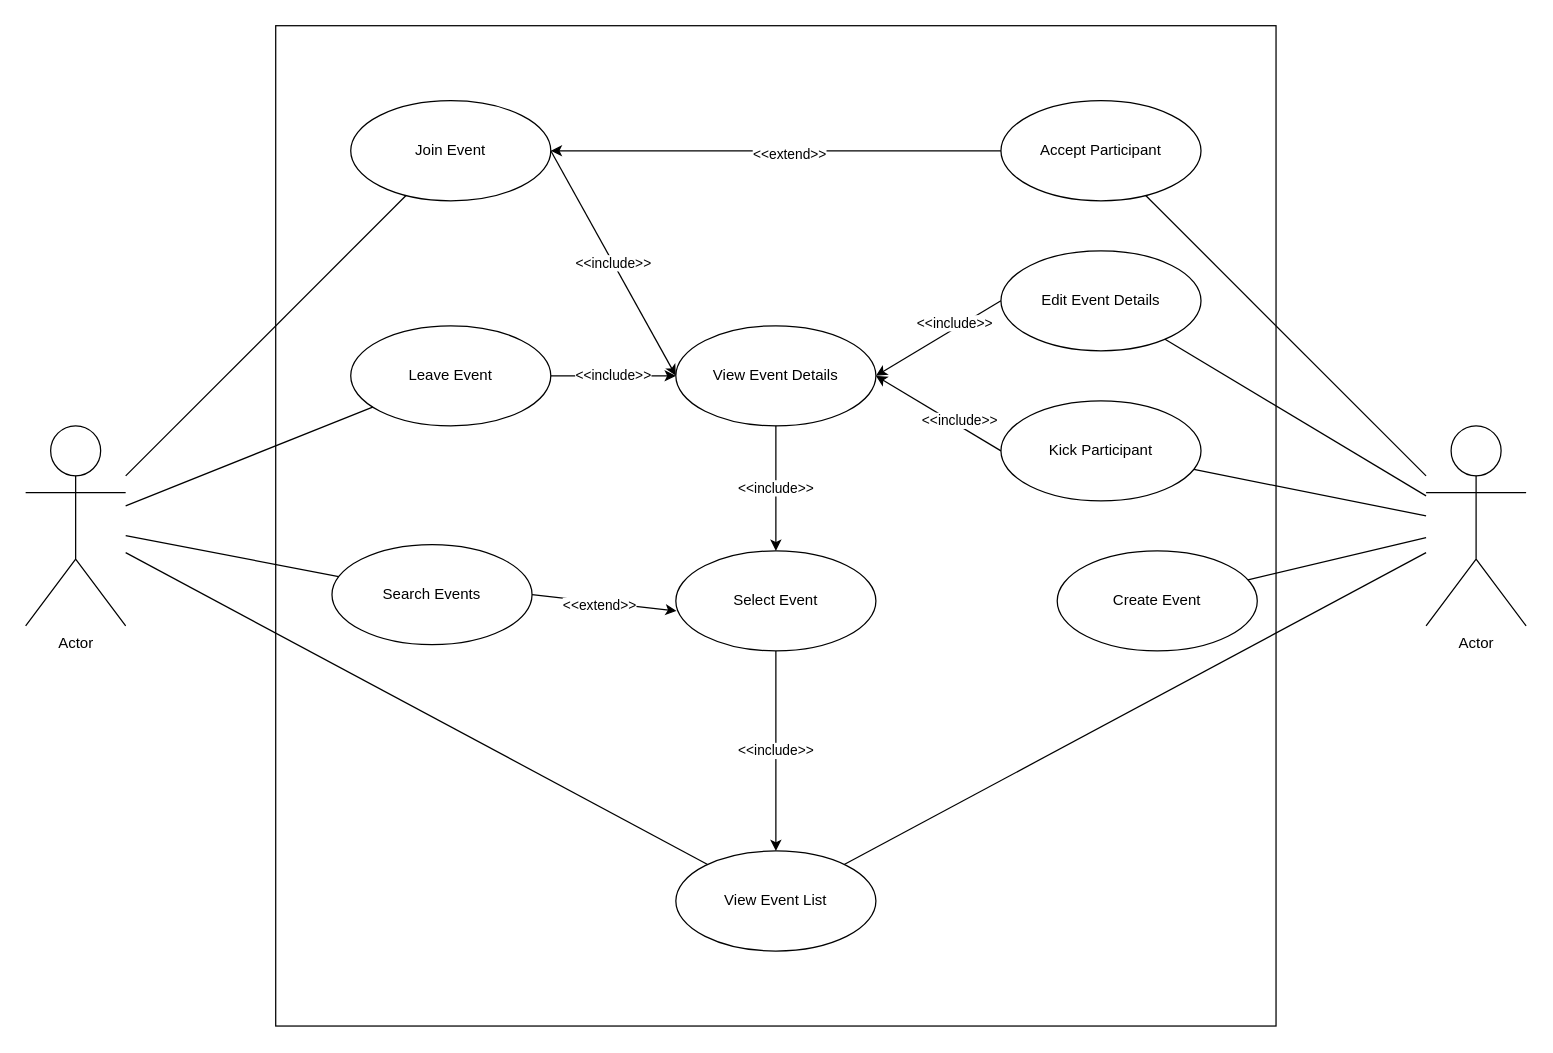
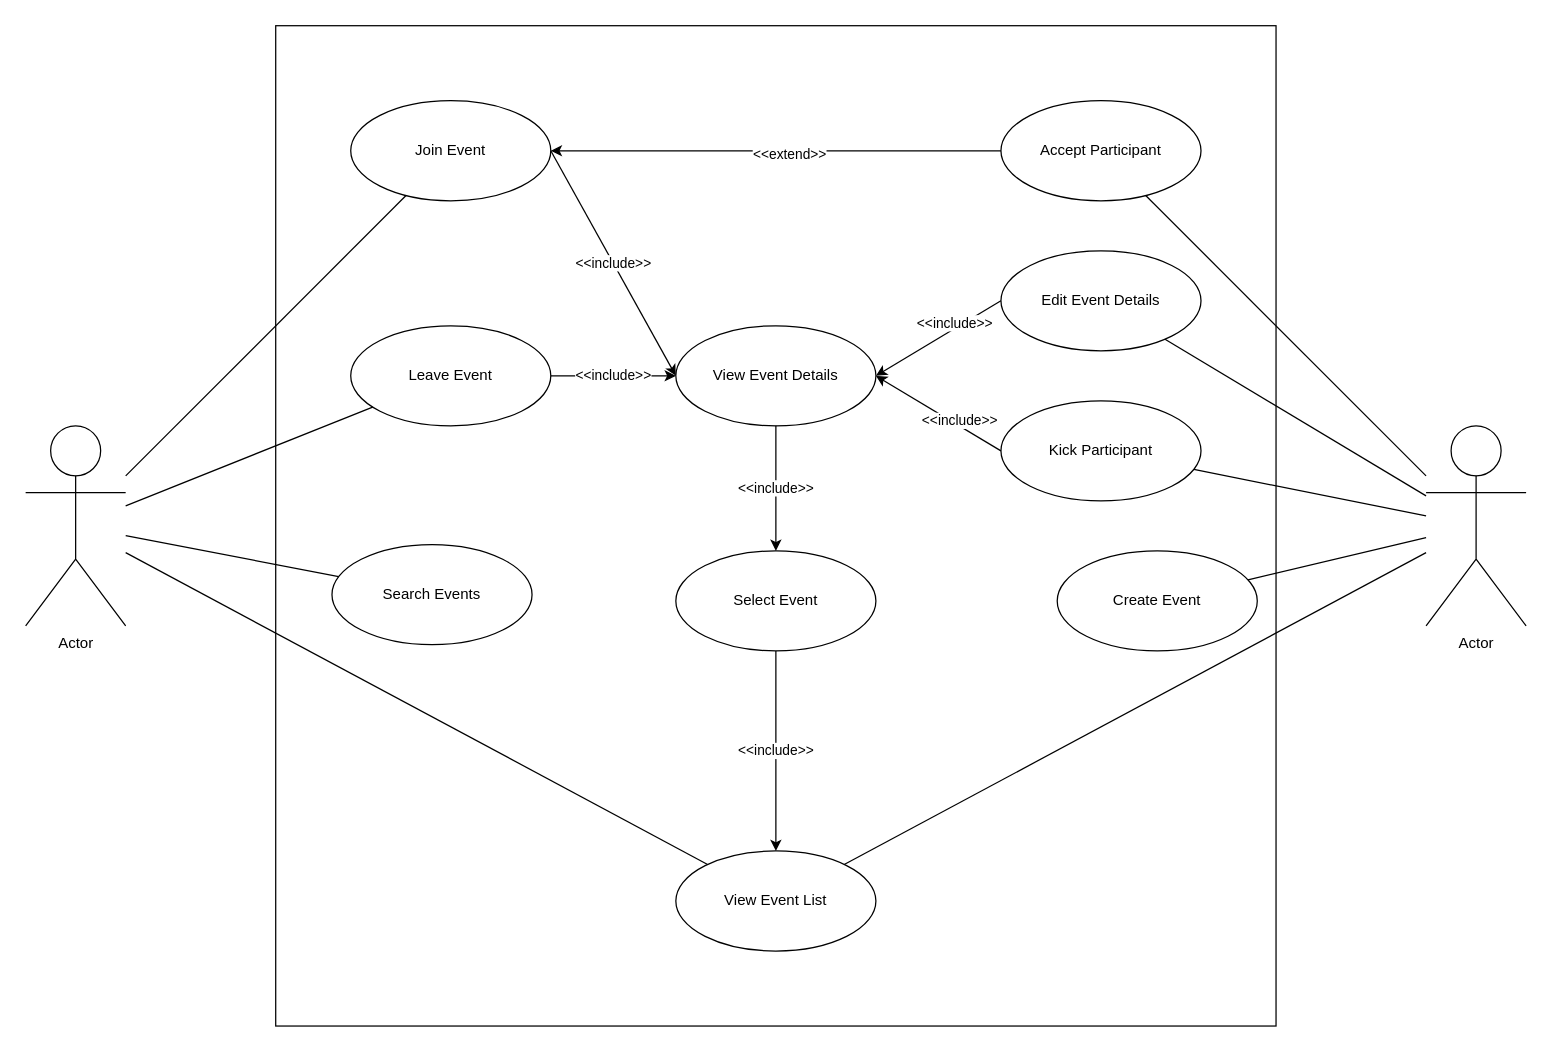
edge "Search Events" -> "Select Event": removed, label "<<extend>>"
